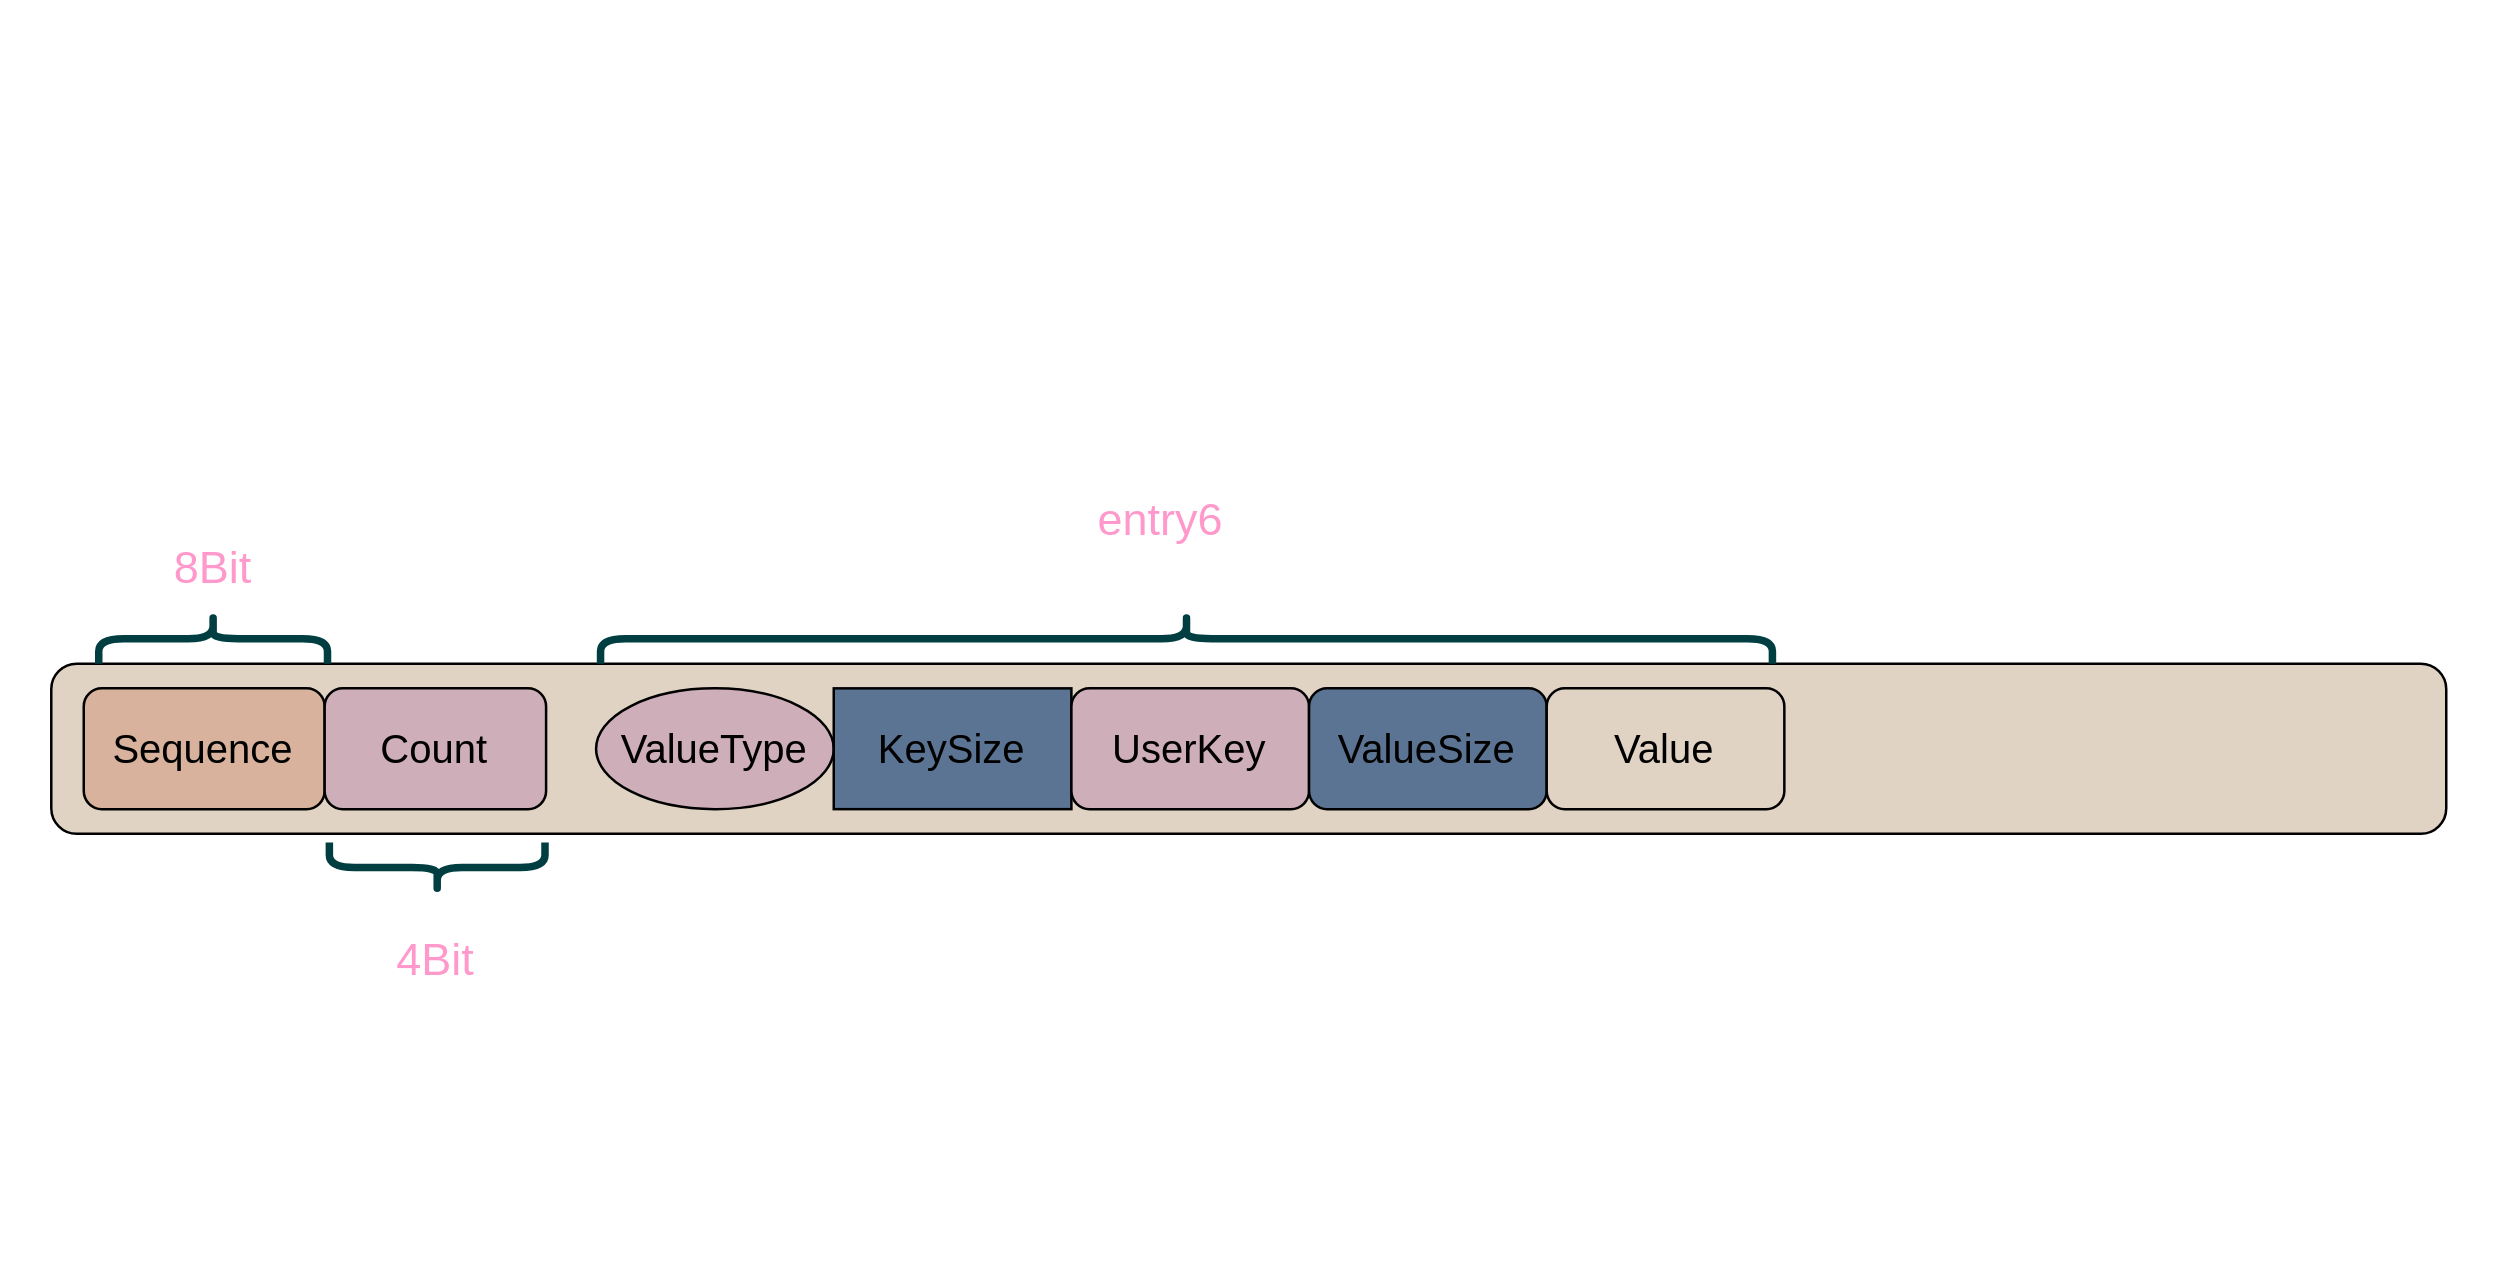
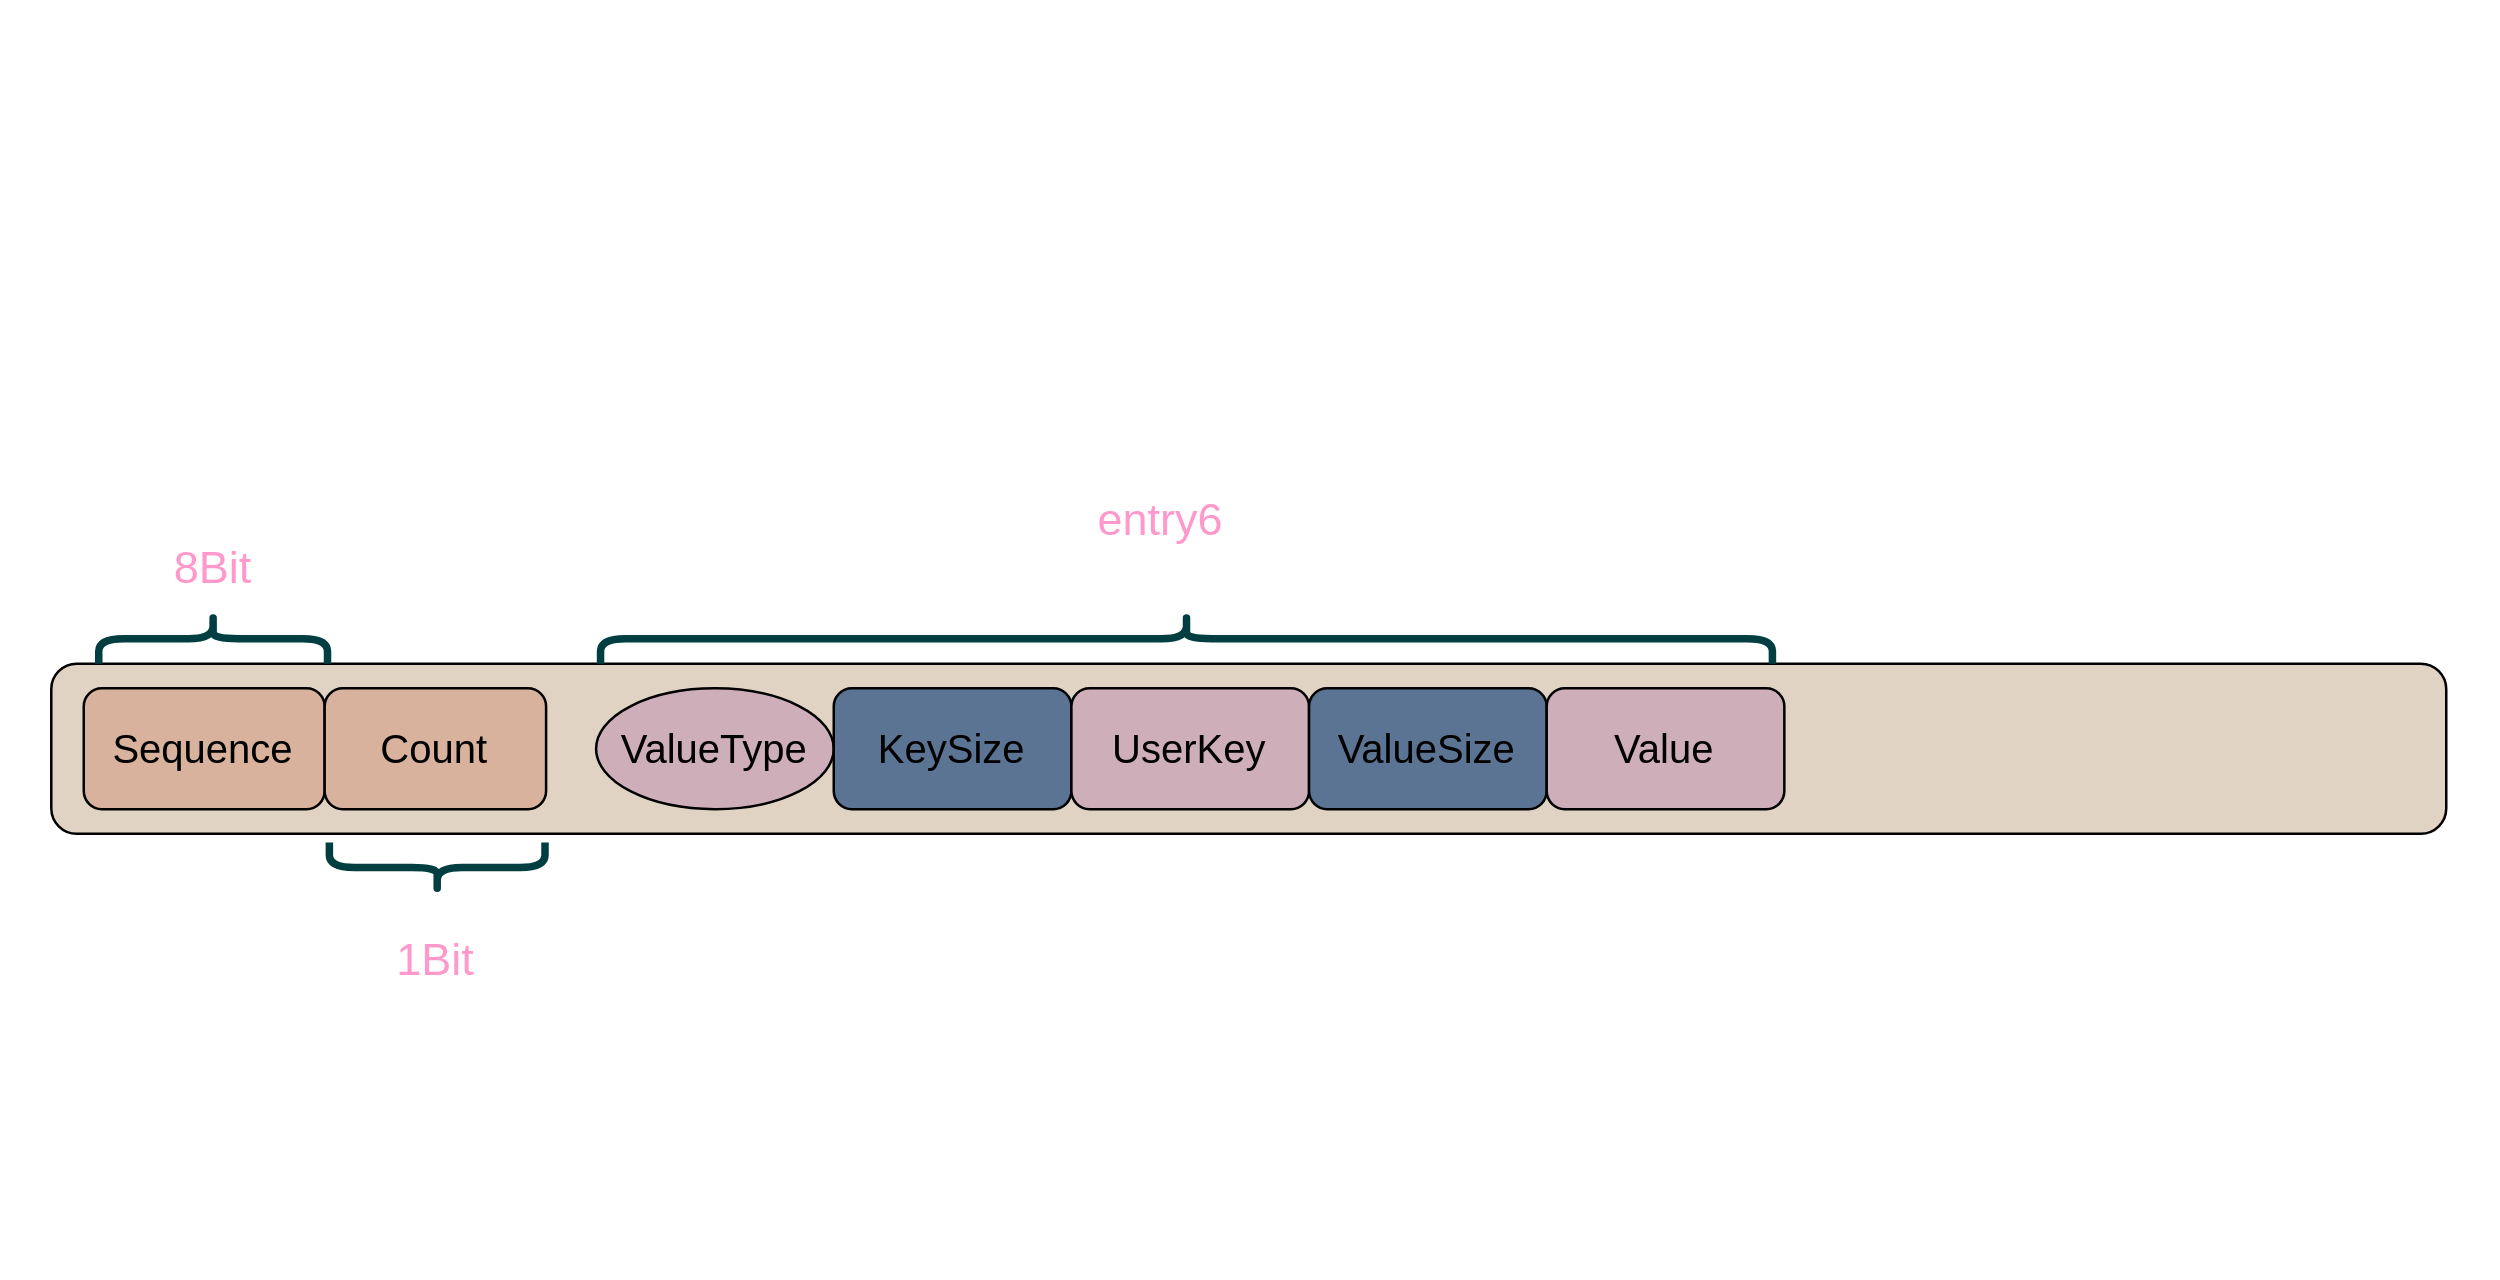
node "Count": fillcolor #ceaeb9 -> #d8b29c
node "KeySize": shape rectangle -> rounded rectangle
node "Value": fillcolor #e0d3c3 -> #ceaeb9
node "4Bit": label "4Bit" -> "1Bit"
